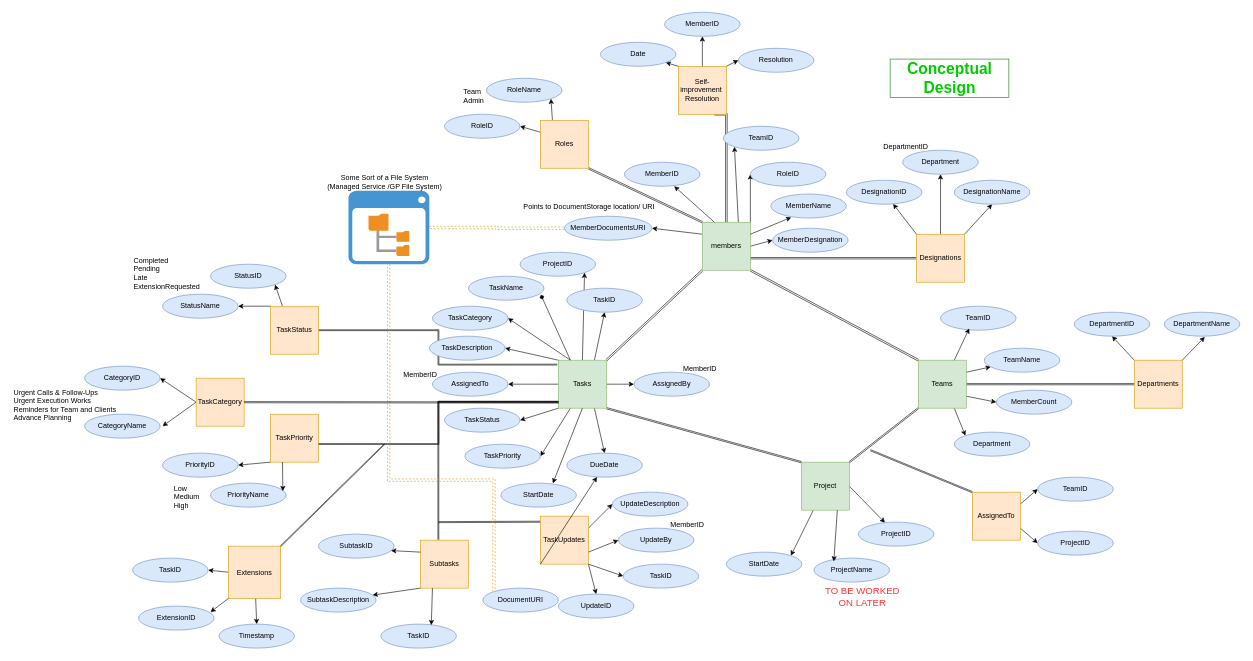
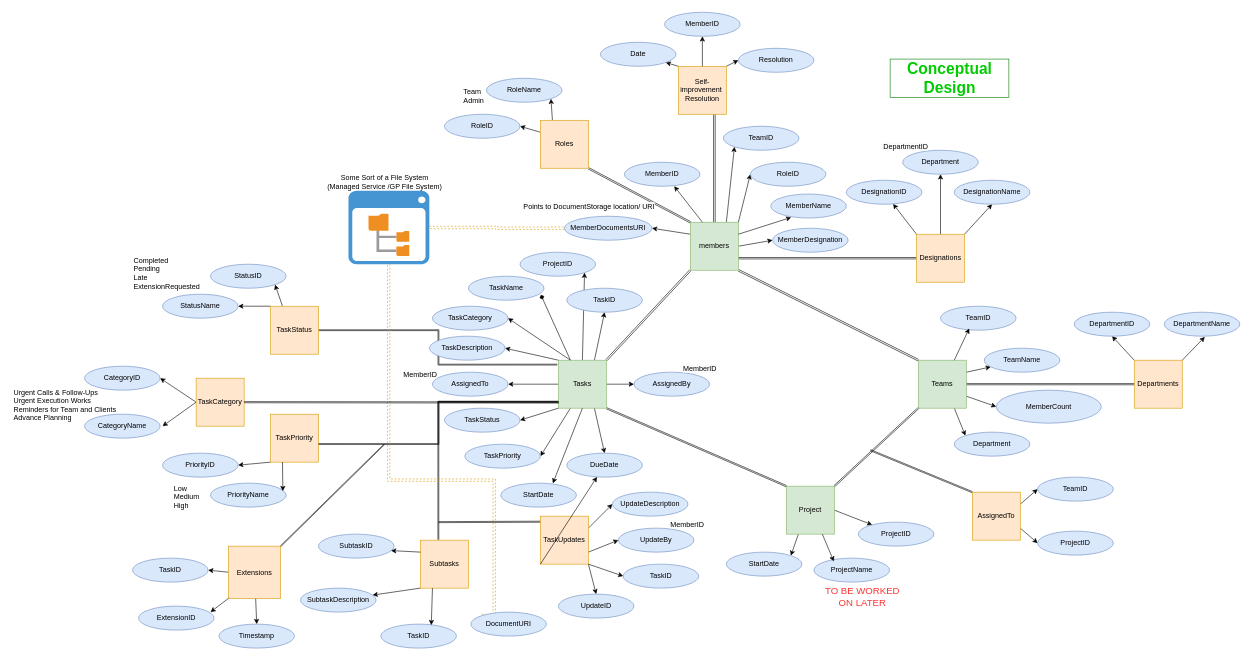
node "members": moved (726, 246) -> (714, 246)
node "MemberCount": size 76x24 -> 105x33
node "Project": moved (825, 486) -> (810, 510)
node "DocumentURI": moved (521, 600) -> (509, 624)
